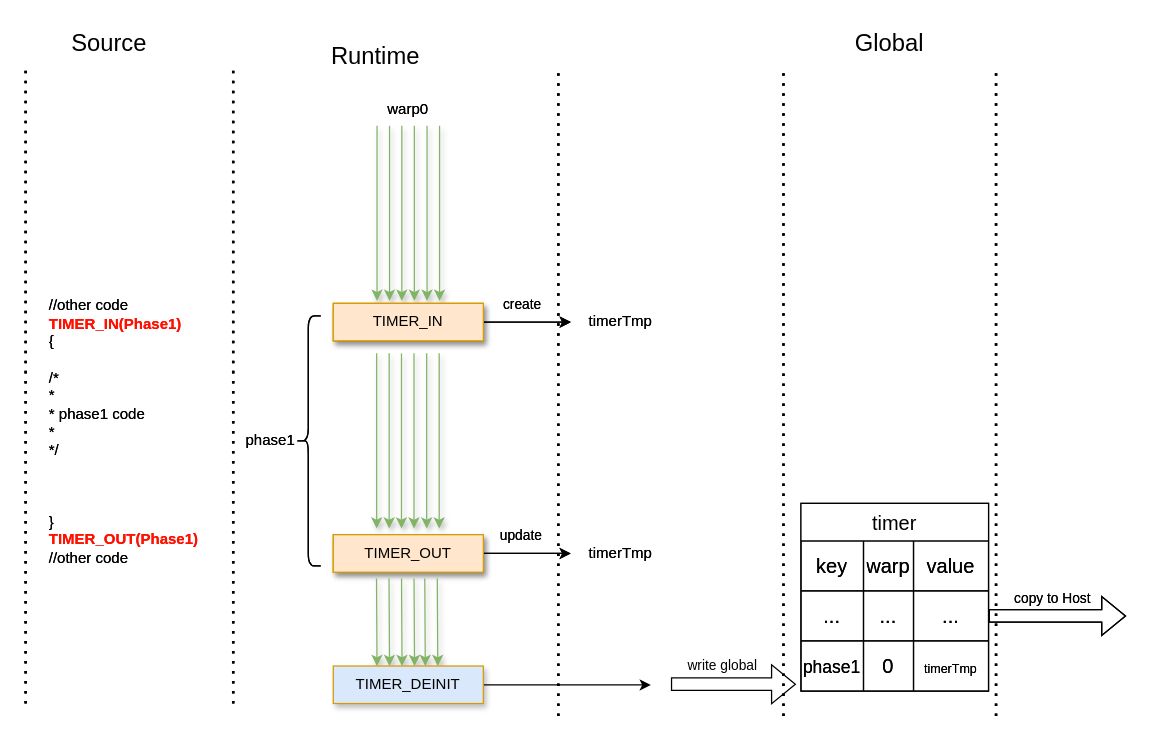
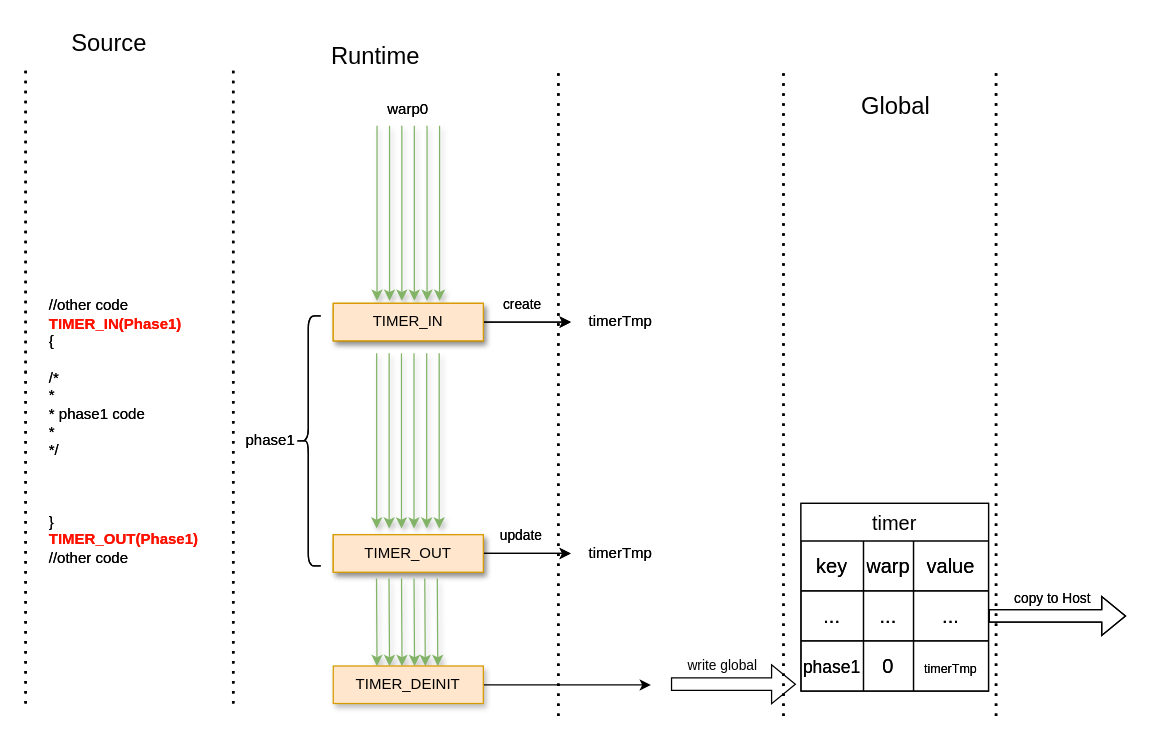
node "Global": moved (889, 44) -> (896, 107)
node "TIMER_DEINIT": fillcolor #dae8fc -> #ffe6cc
